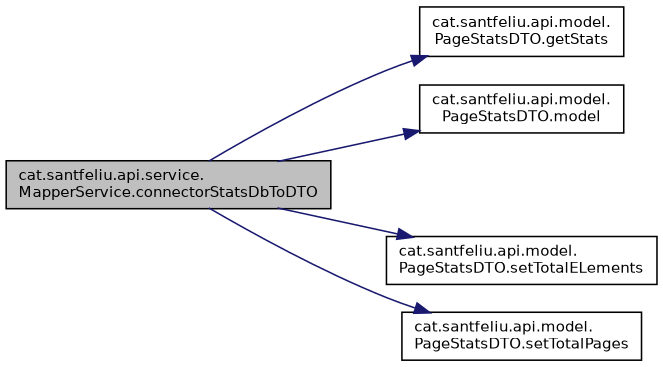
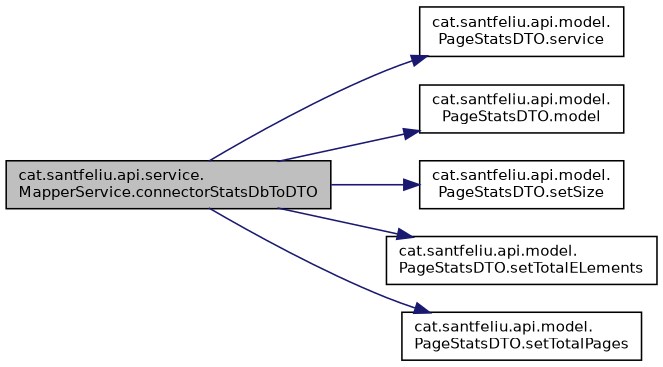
node "cat.santfeliu.api.model. PageStatsDTO.getStats": label "cat.santfeliu.api.model. PageStatsDTO.getStats" -> "cat.santfeliu.api.model. PageStatsDTO.service"
node "cat.santfeliu.api.model. PageStatsDTO.setSize": added
